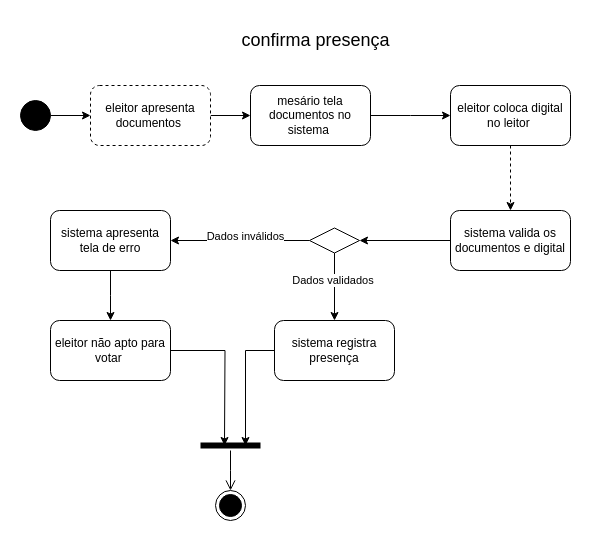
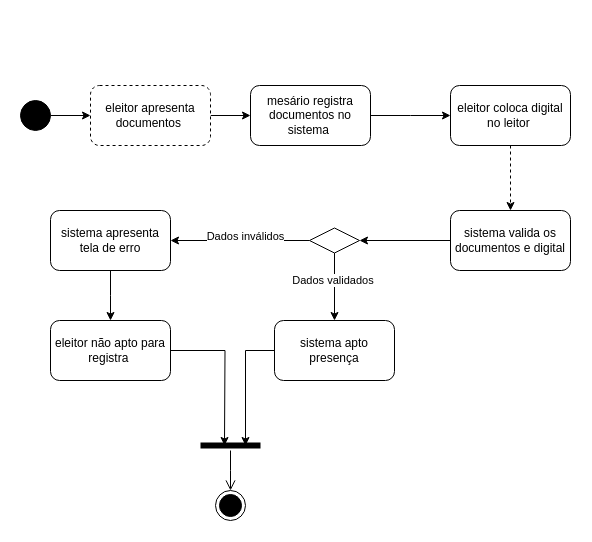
node "confirma presença": removed
node "mesário tela documentos no sistema": label "mesário tela documentos no sistema" -> "mesário registra documentos no sistema"
node "eleitor não apto para votar": label "eleitor não apto para votar" -> "eleitor não apto para registra"
node "sistema registra presença": label "sistema registra presença" -> "sistema apto presença"
